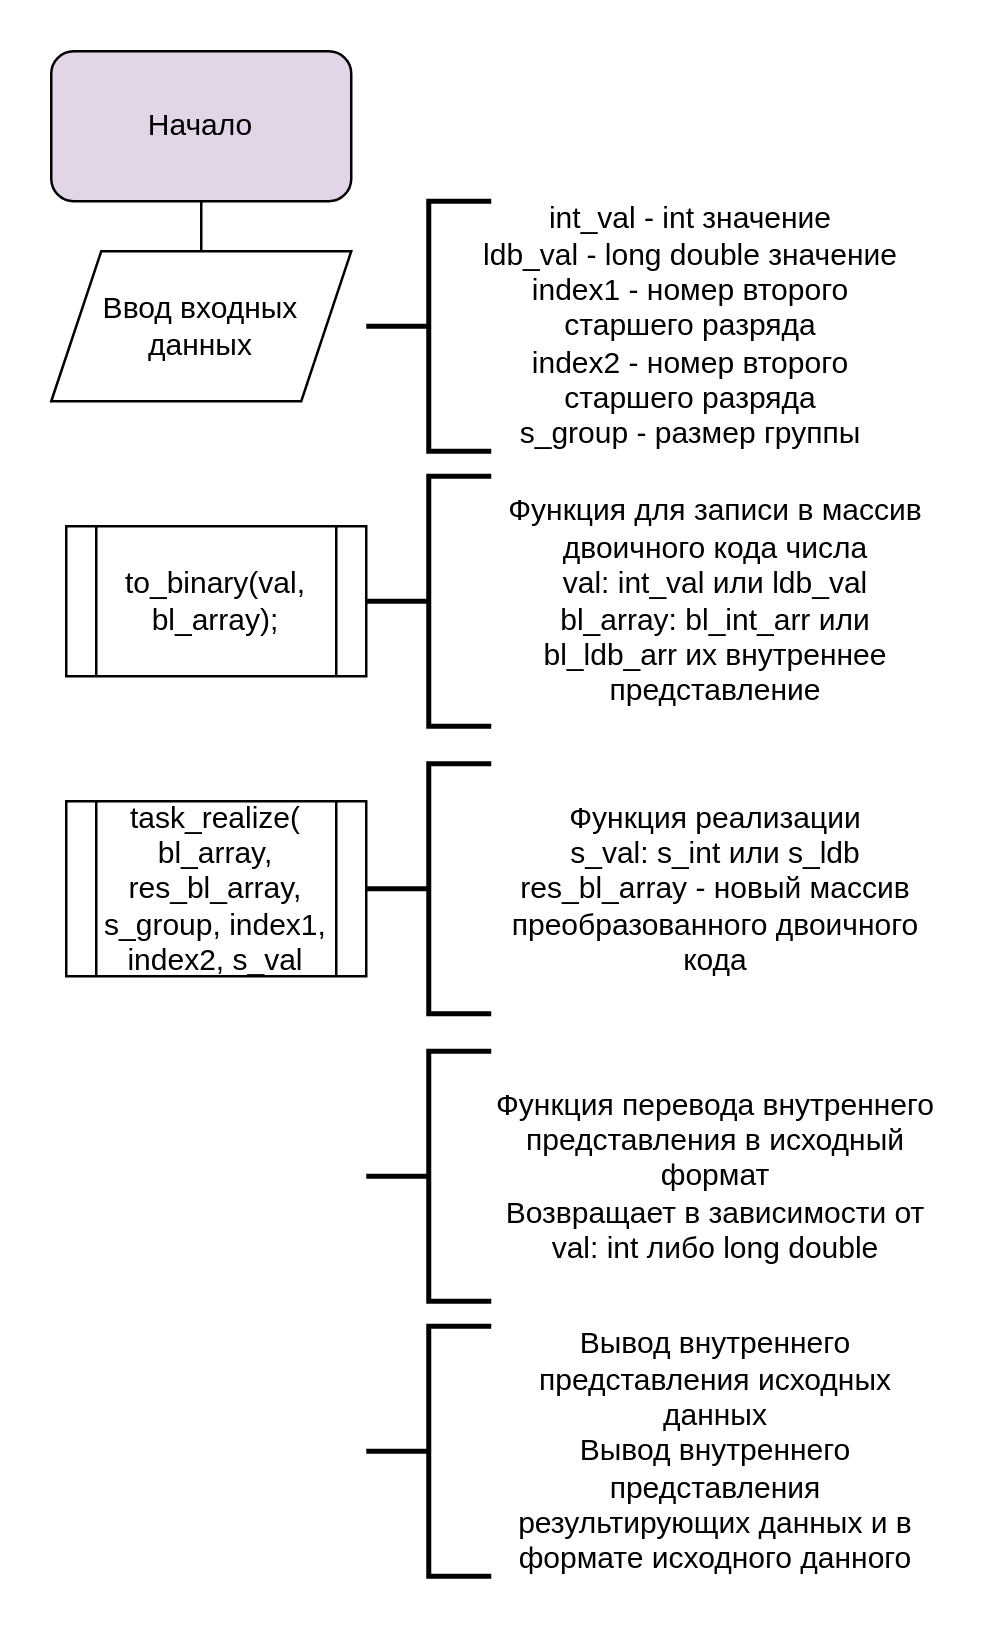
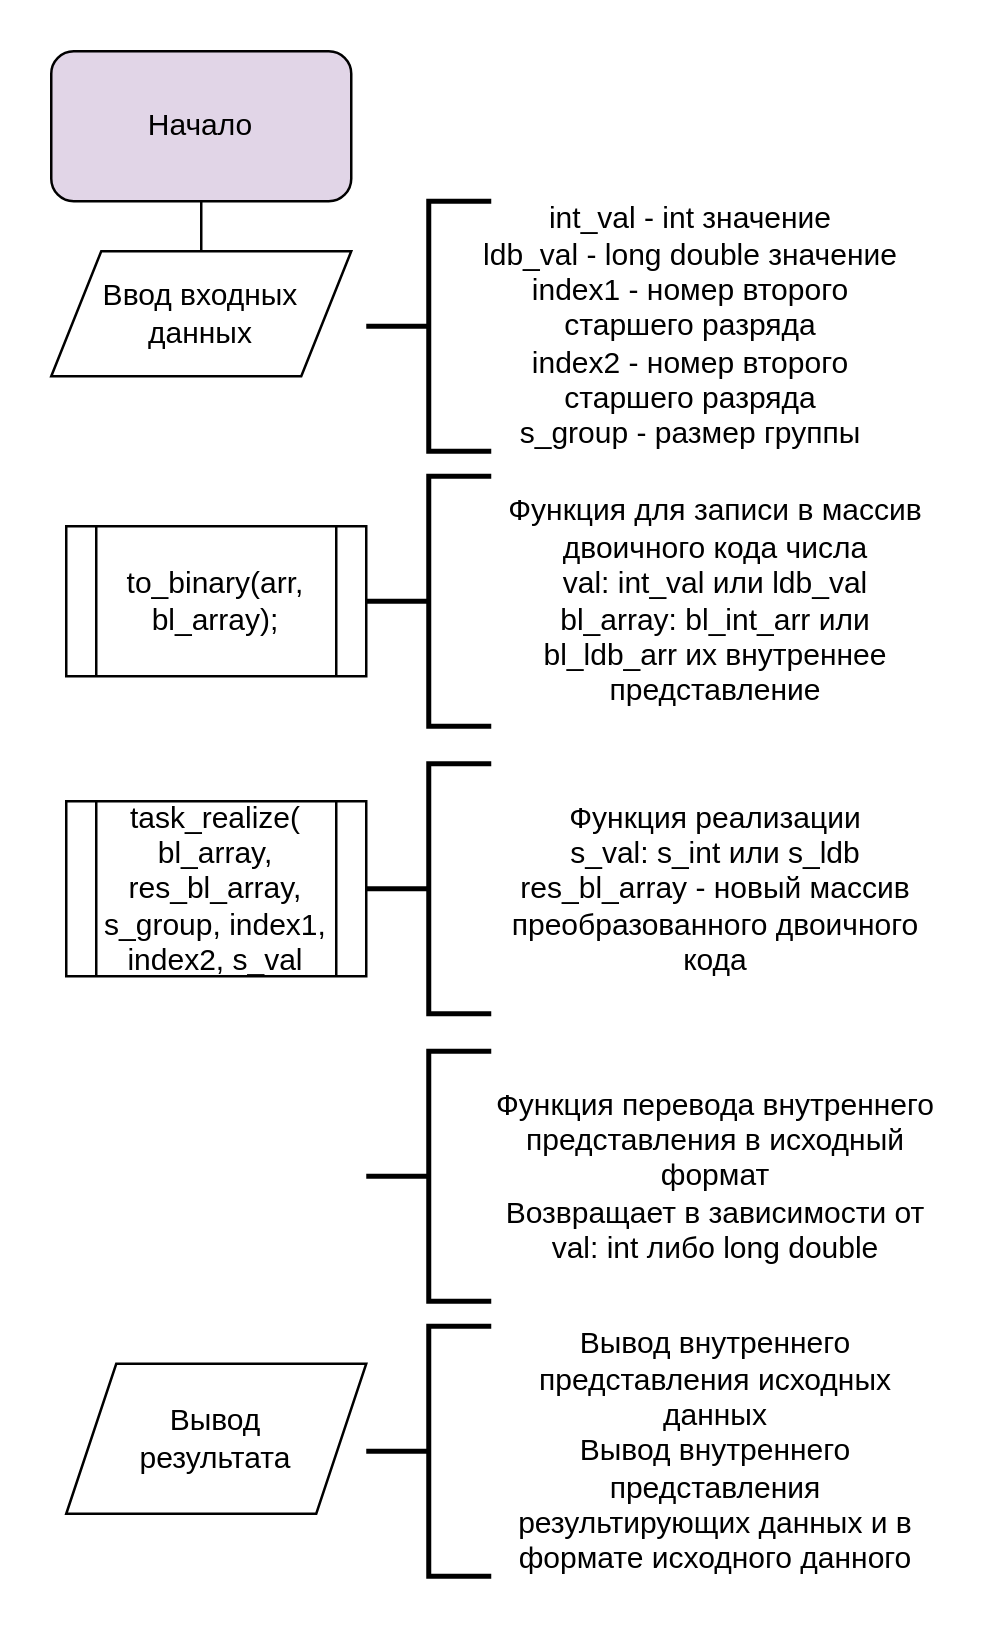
node "Ввод входных данных": size 300x150 -> 300x125
node "to_binary(val, bl_array);": label "to_binary(val, bl_array);" -> "to_binary(arr, bl_array);"
node "Вывод результата": added
